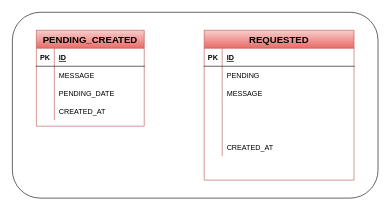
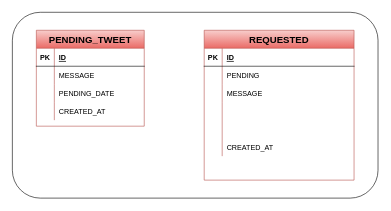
node "PENDING_CREATED": label "PENDING_CREATED" -> "PENDING_TWEET"
